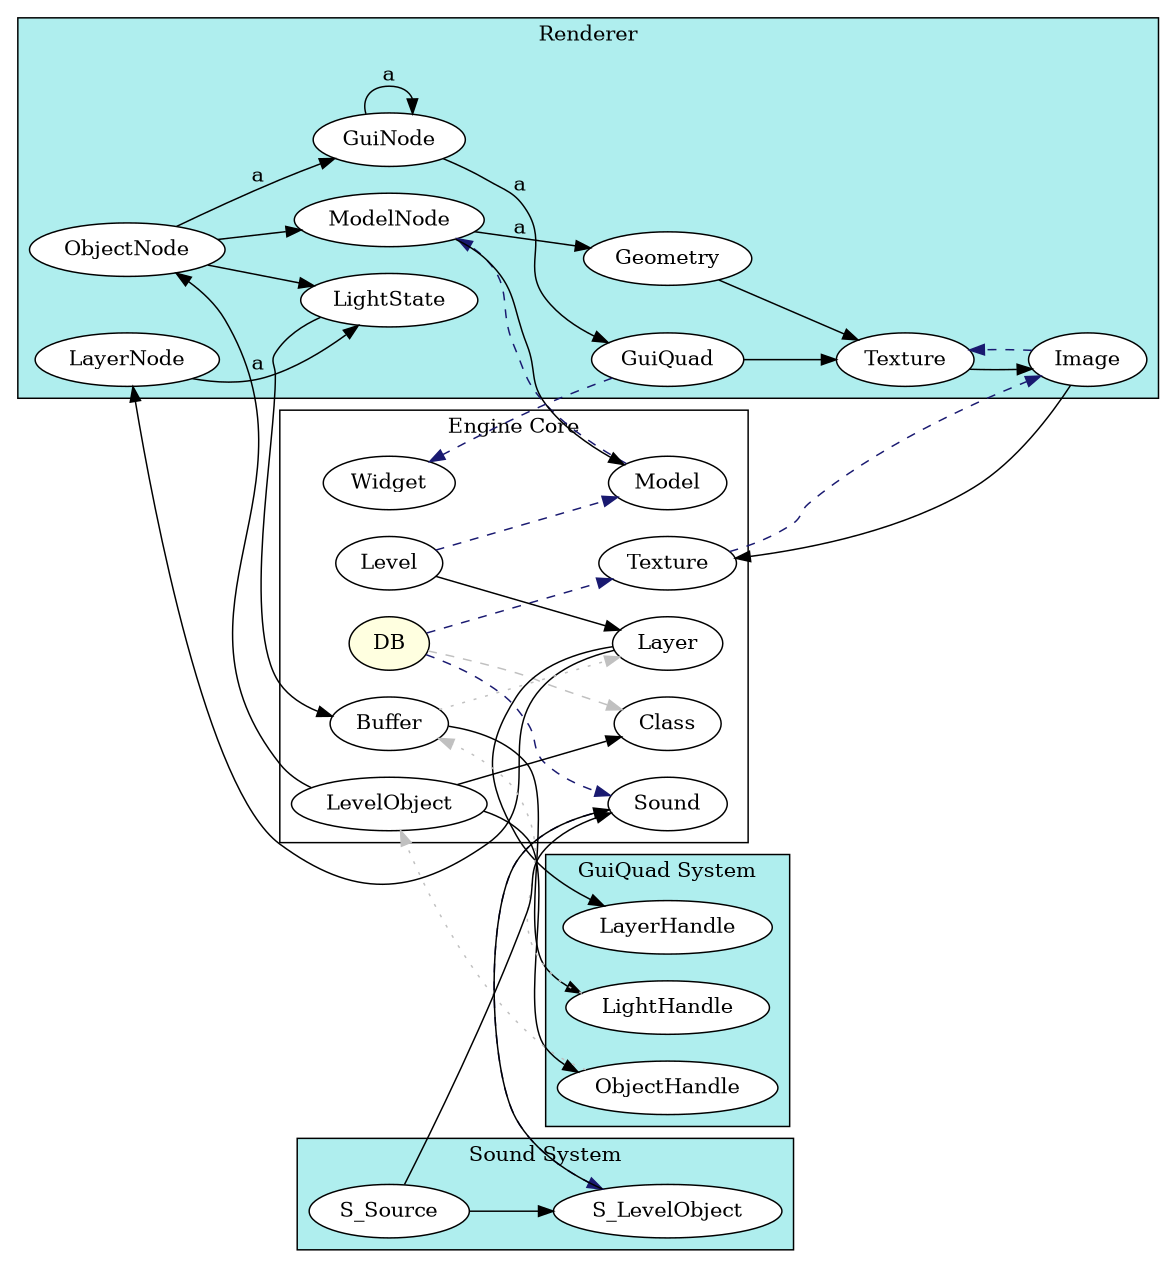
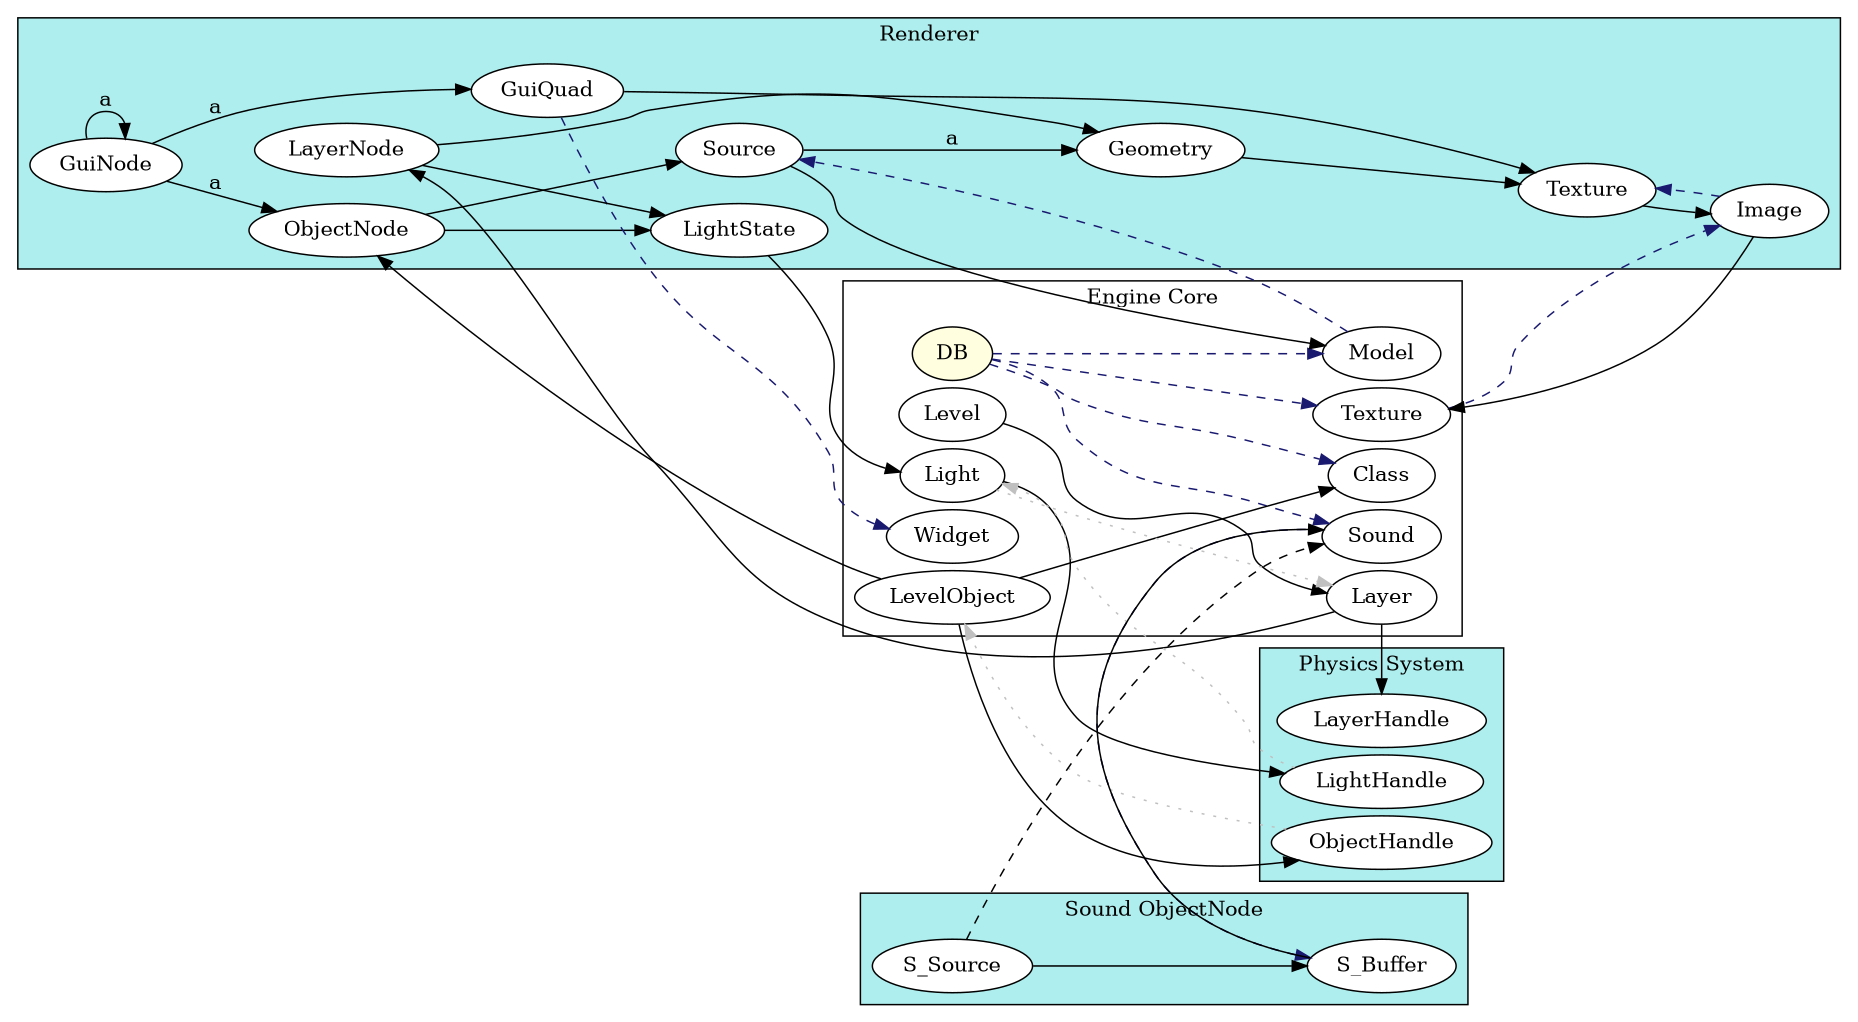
edge "LayerNode" -> "Geometry": added
edge "ObjectNode" -> "GuiNode": reversed
node "ModelNode": label "ModelNode" -> "Source"
edge "Level" -> "Model": now "DB" -> "Model"
edge "DB" -> "Class": color gray -> MidnightBlue
node "Buffer": label "Buffer" -> "Light"
cluster "GuiQuad System": label "GuiQuad System" -> "Physics System"
edge "S_Source" -> "Sound": style solid -> dashed
cluster "Sound System": label "Sound System" -> "Sound ObjectNode"
node "S_LevelObject": label "S_LevelObject" -> "S_Buffer"
